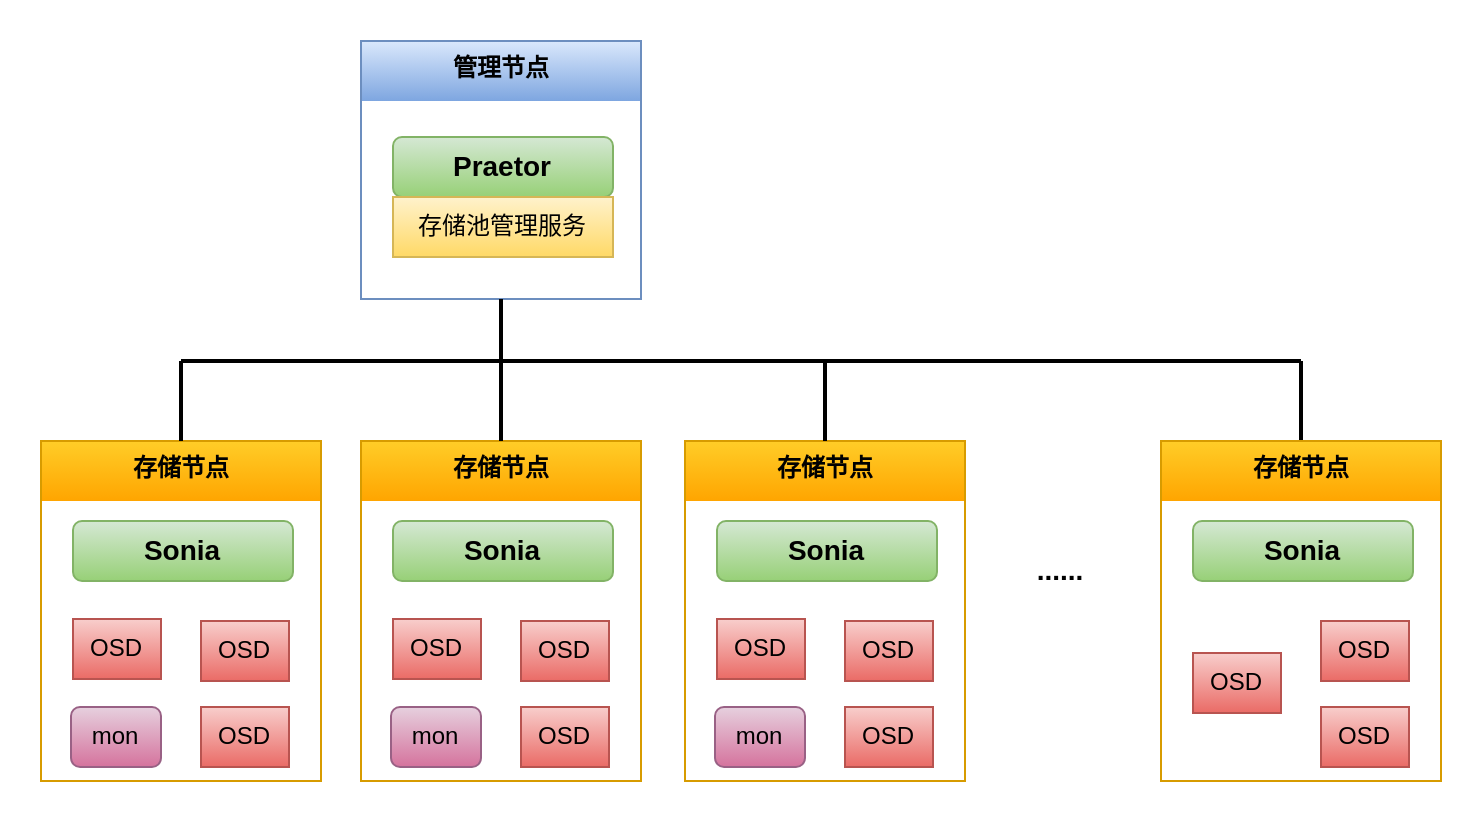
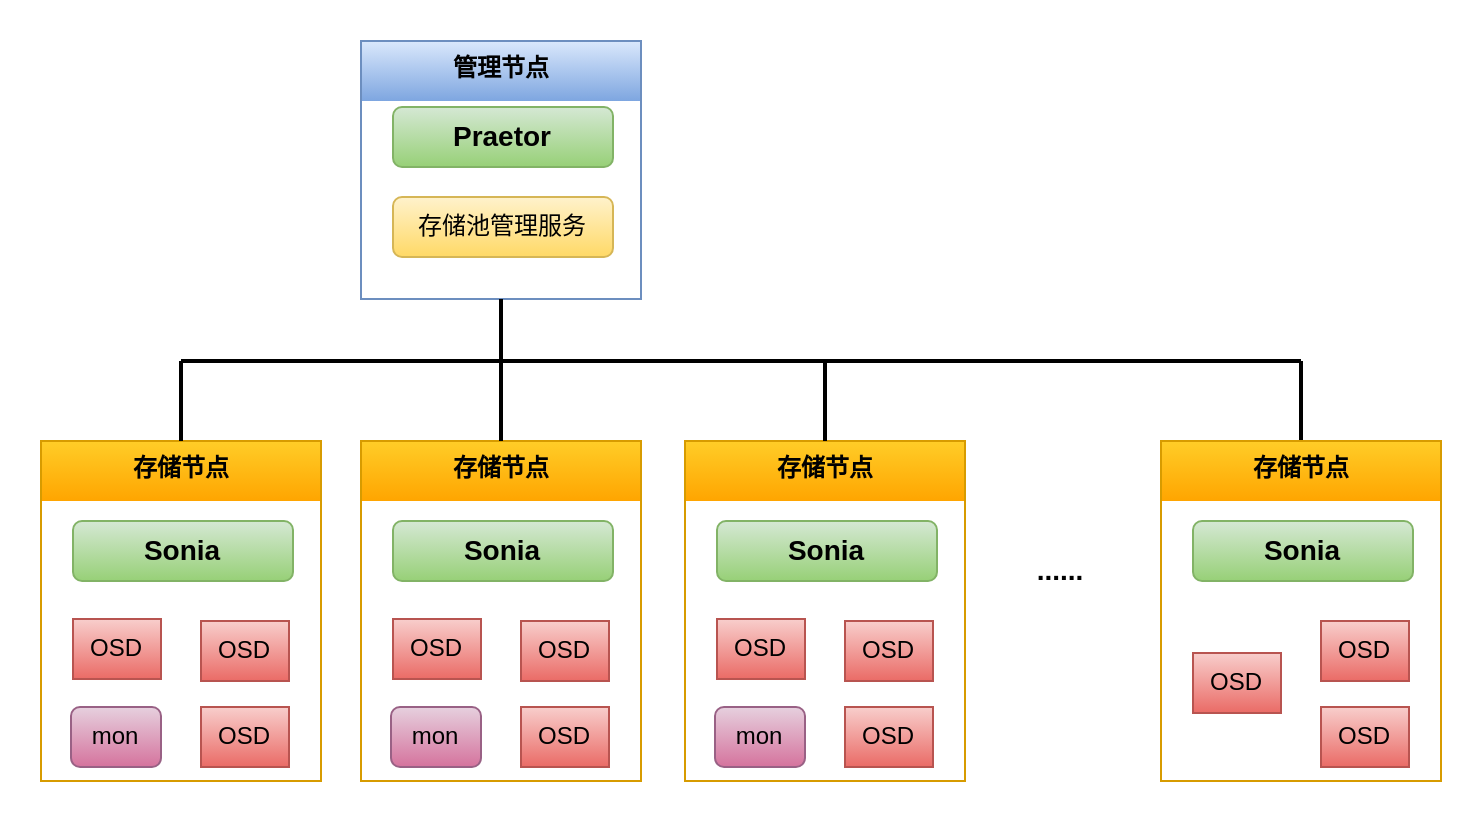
node "Praetor": moved (503, 167) -> (503, 137)
node "存储池管理服务": shape rectangle -> rounded rectangle
